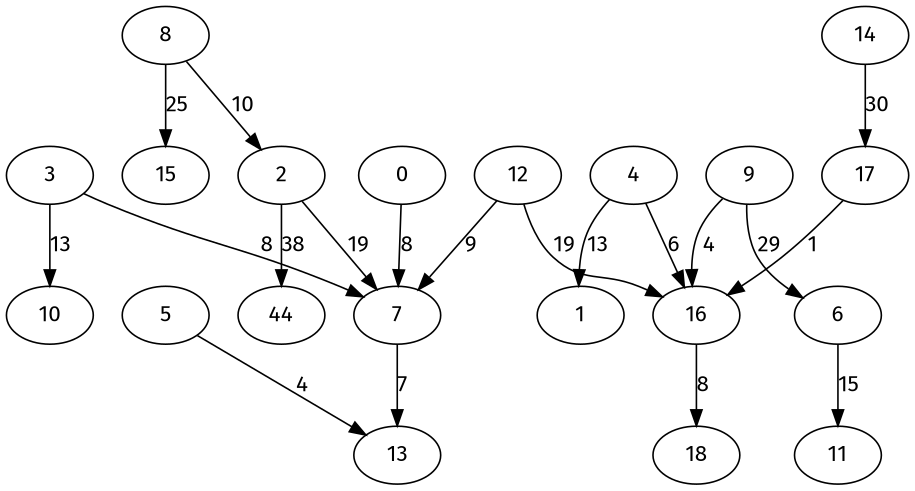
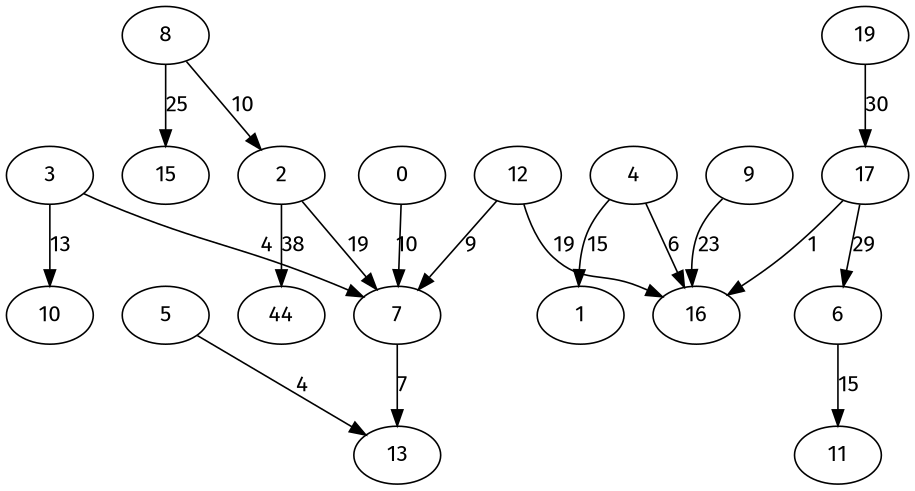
node "14": label "14" -> "19"
edge "3" -> "7": label "8" -> "4"
edge "0" -> "7": label "8" -> "10"
edge "4" -> "1": label "13" -> "15"
edge "9" -> "16": label "4" -> "23"
edge "9" -> "6": now "17" -> "6"
node "18": removed
